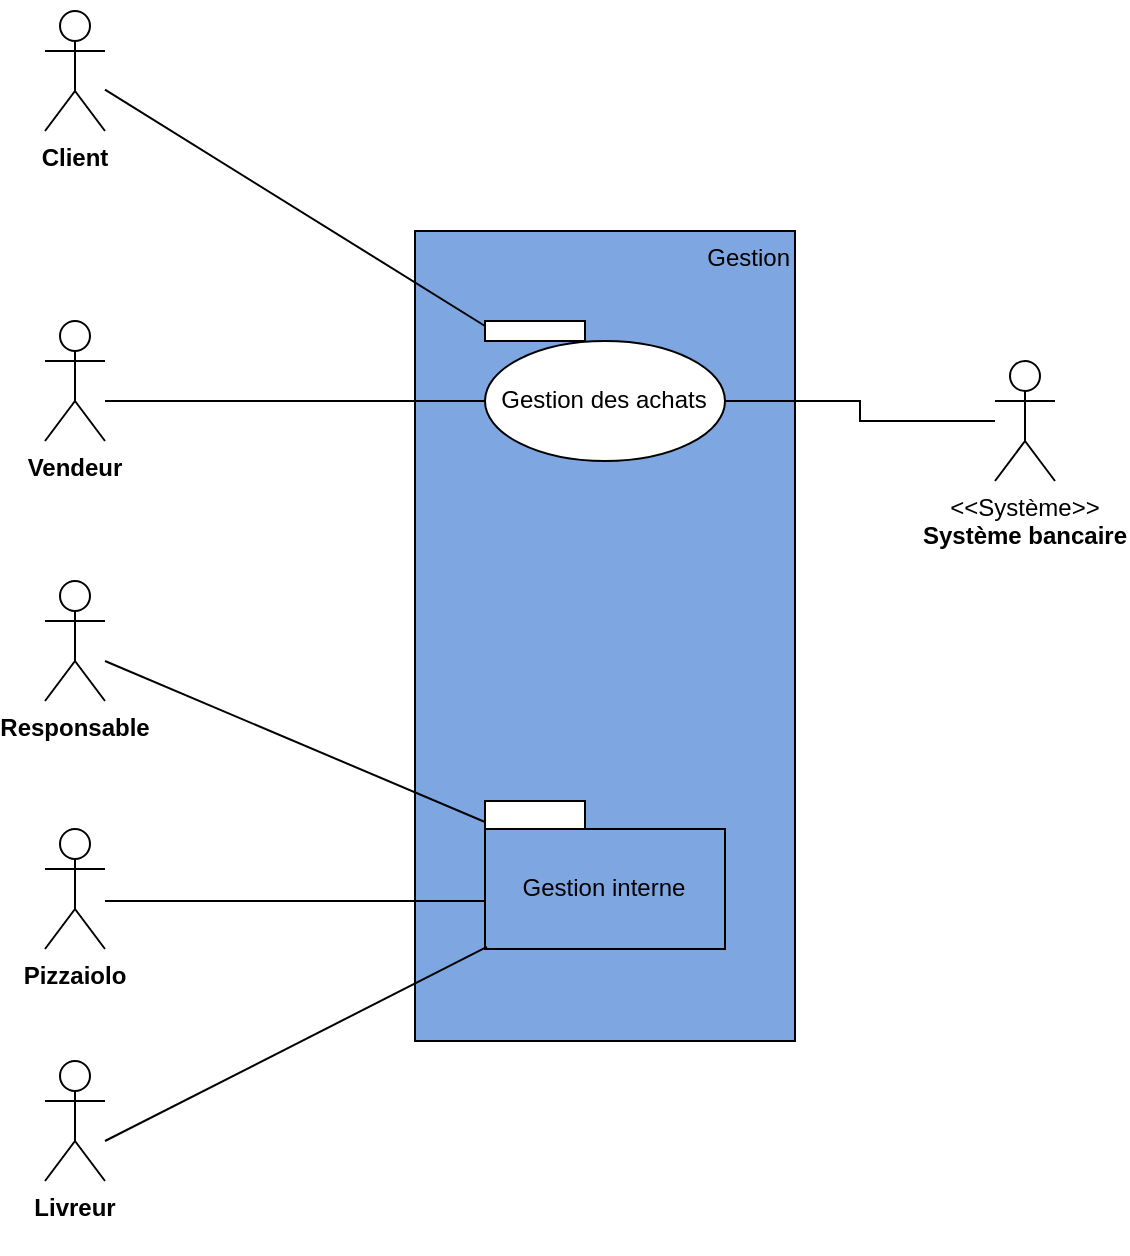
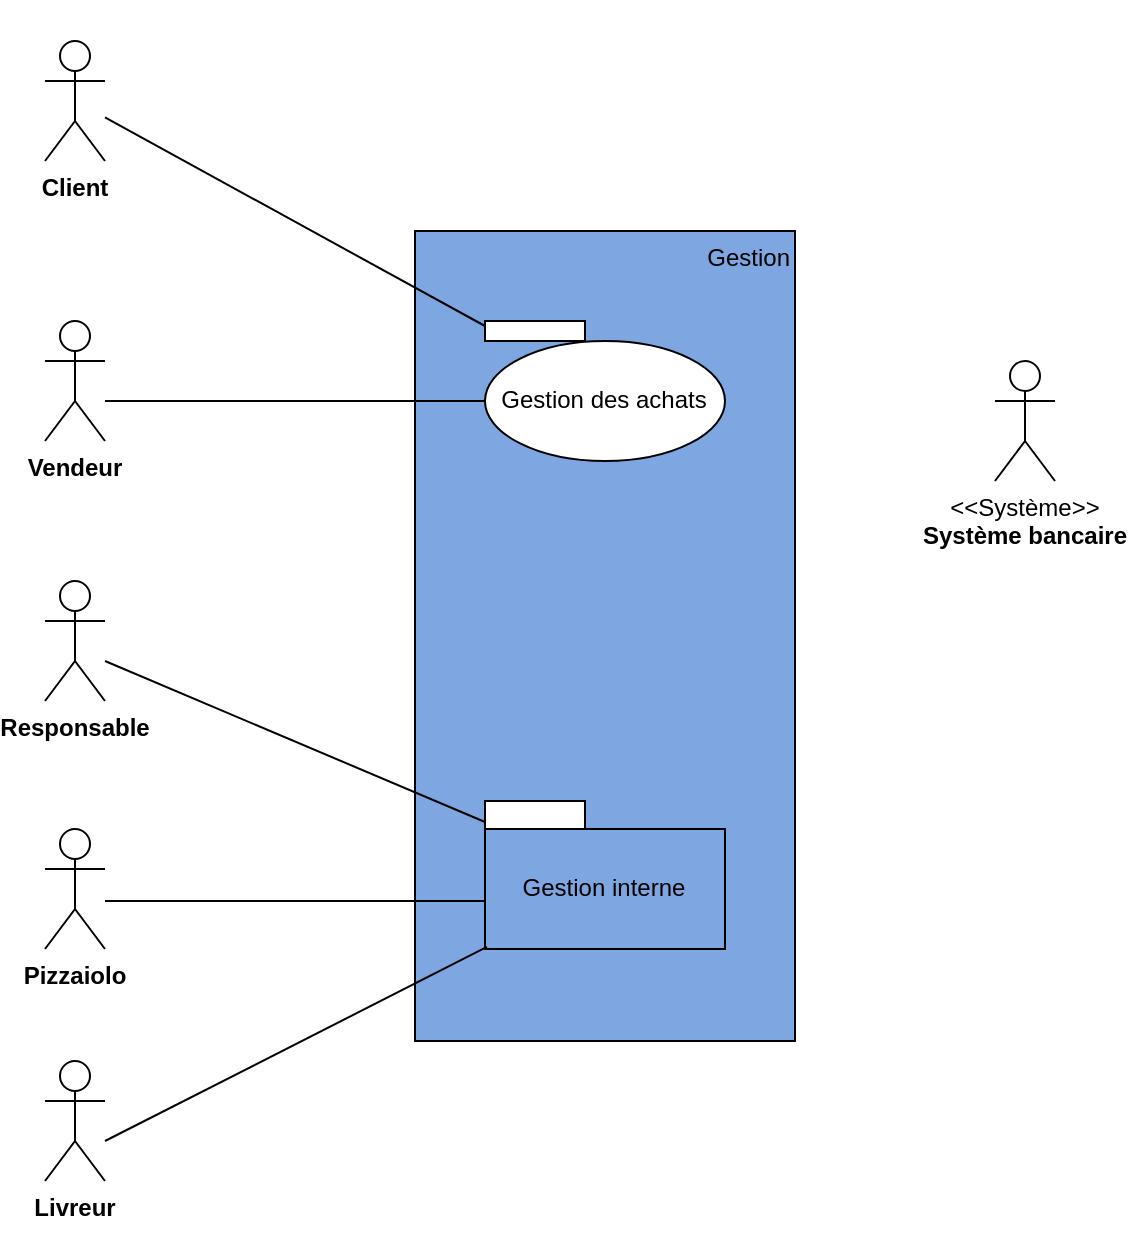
node "Client": moved (75, 71) -> (75, 101)
edge "Gestion des achats" -- "<<Système>> Système bancaire": removed
